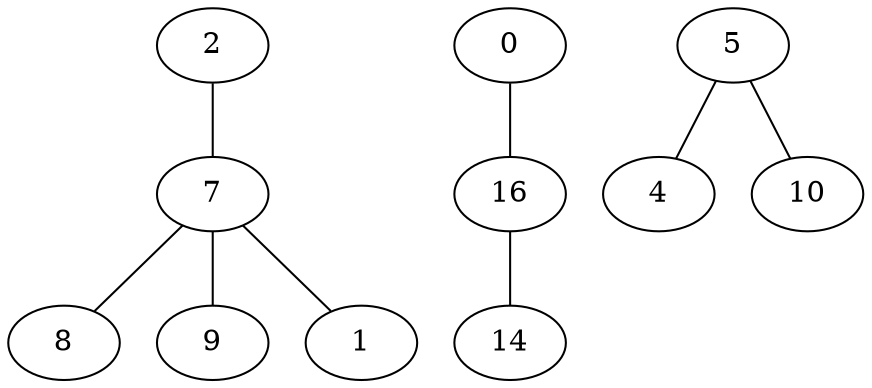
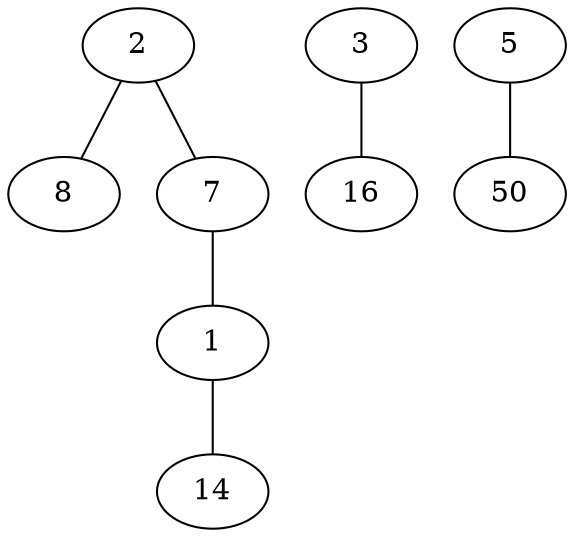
node "0": label "0" -> "3"
node "4": removed
node "10": label "10" -> "50"
edge "7" -- "8": now "2" -- "8"
edge "16" -- "14": now "1" -- "14"
node "9": removed
